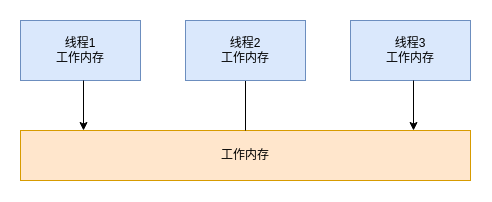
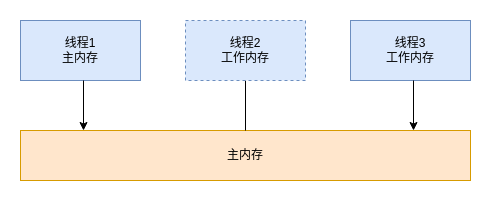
node "线程1 工作内存": label "线程1 工作内存" -> "线程1 主内存"
node "线程2 工作内存": style solid -> dashed
node "工作内存": label "工作内存" -> "主内存"
